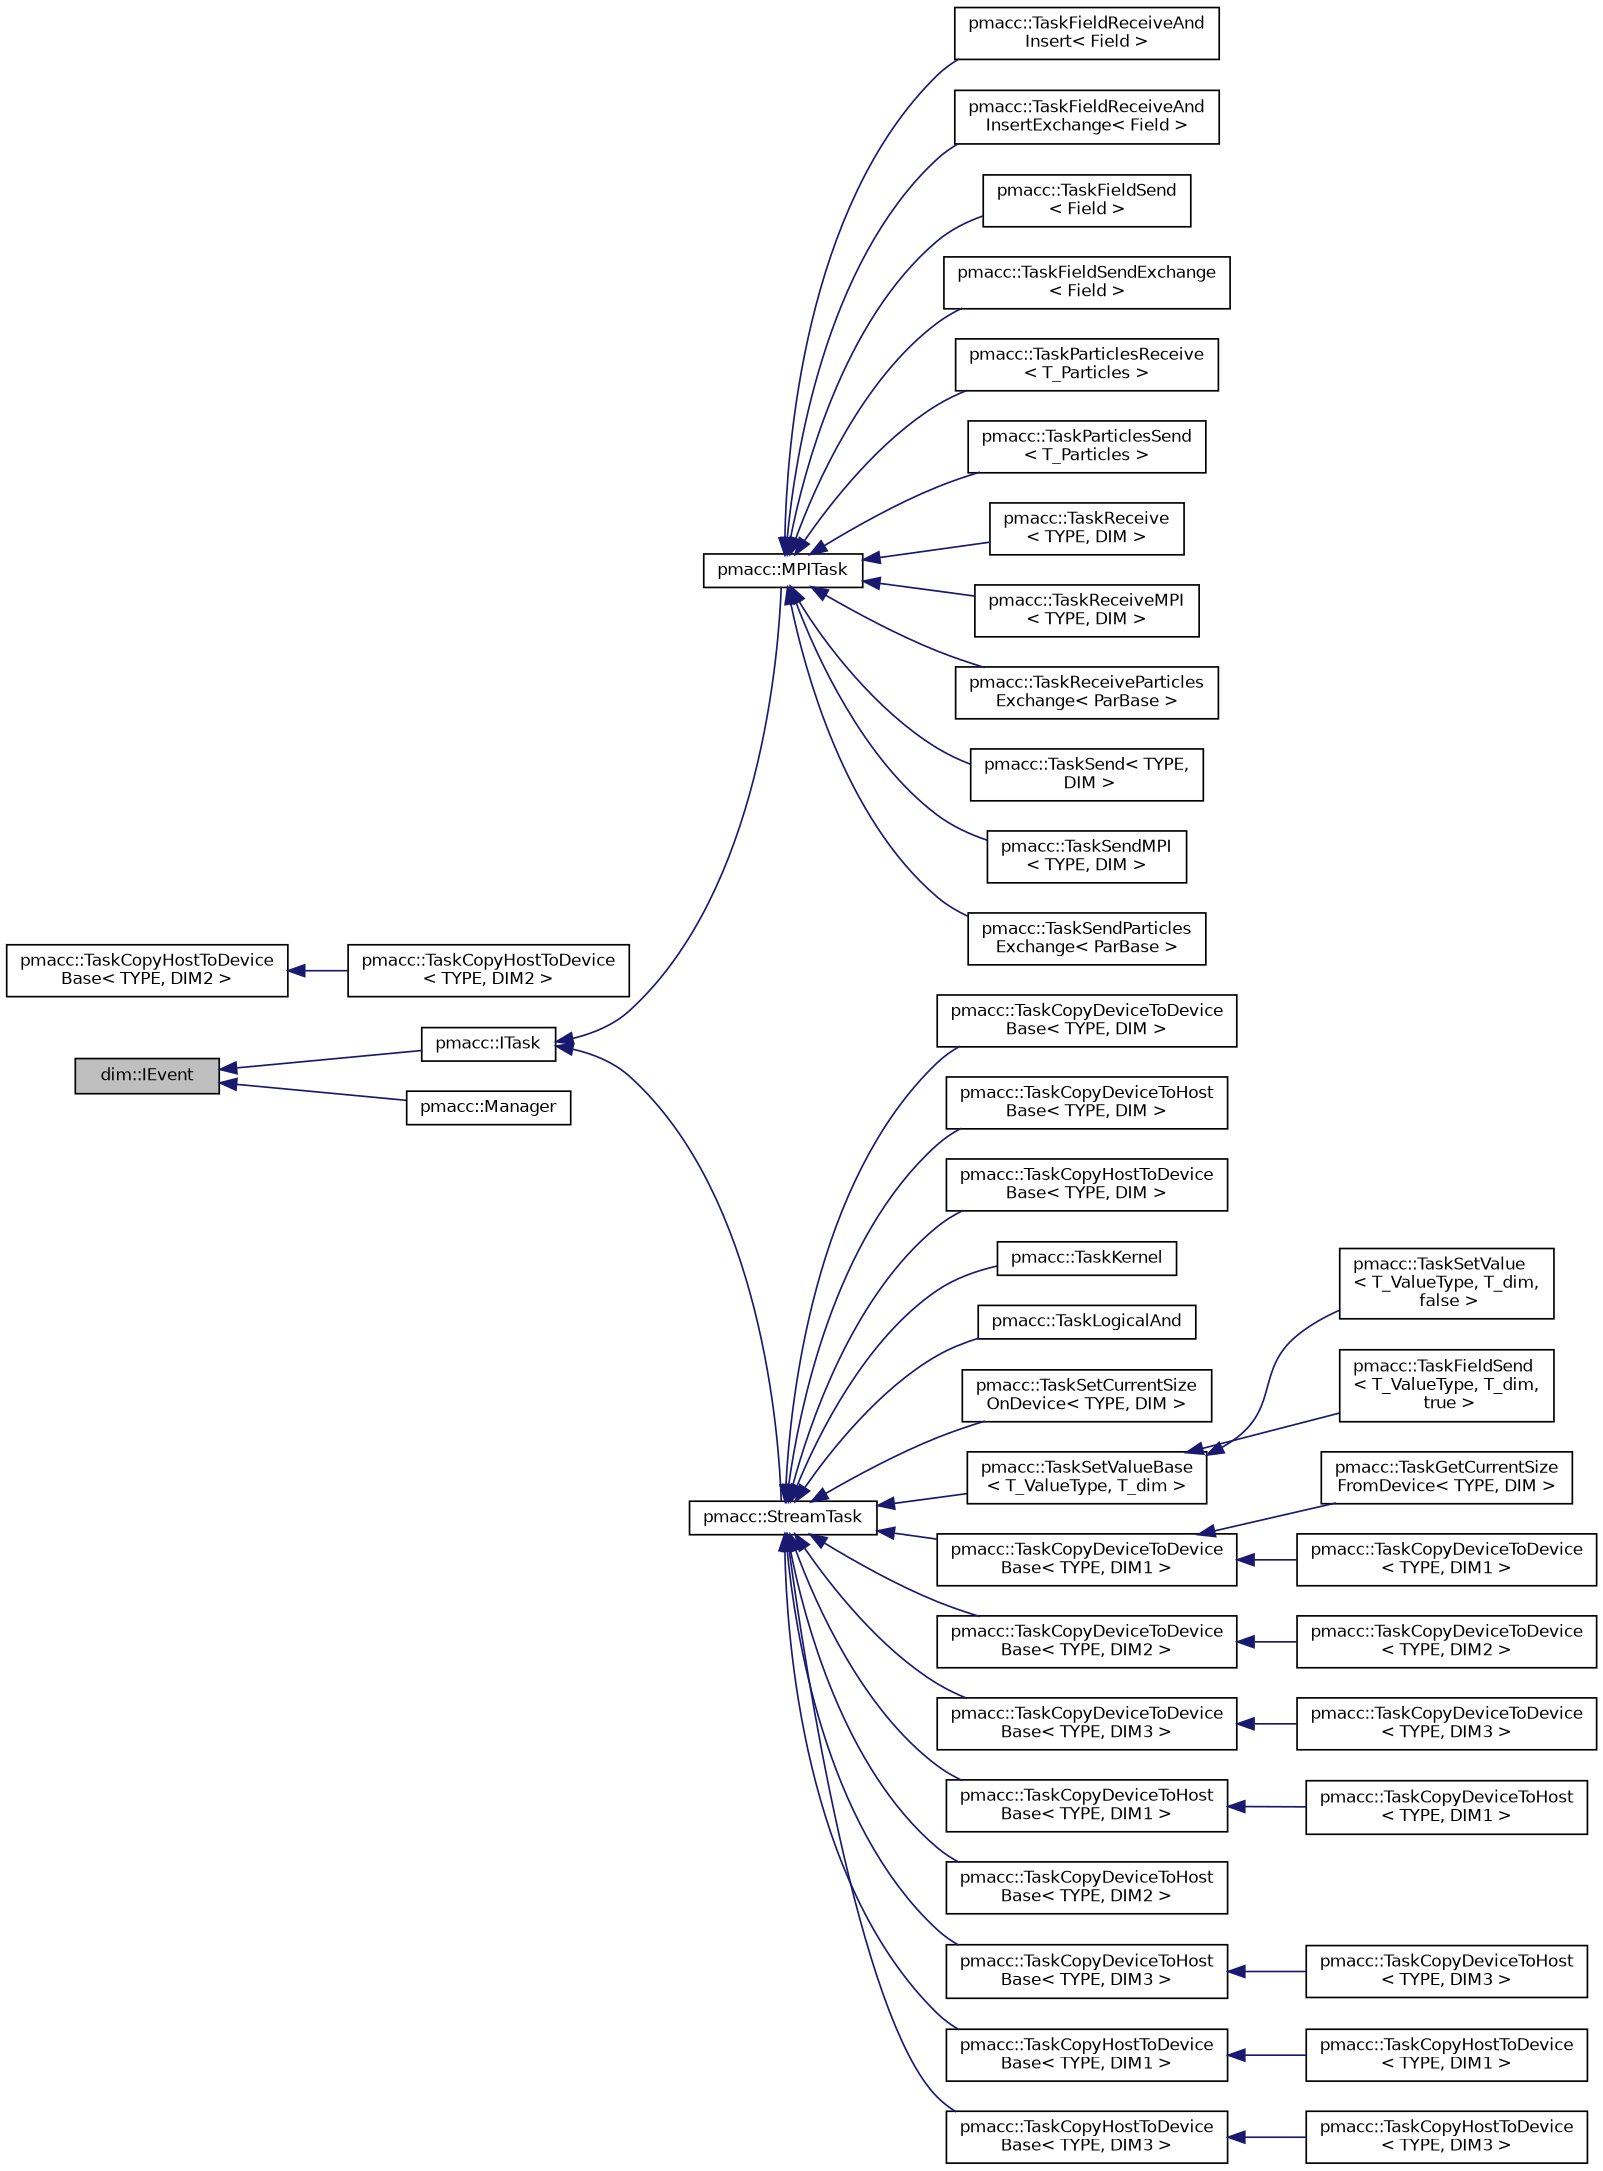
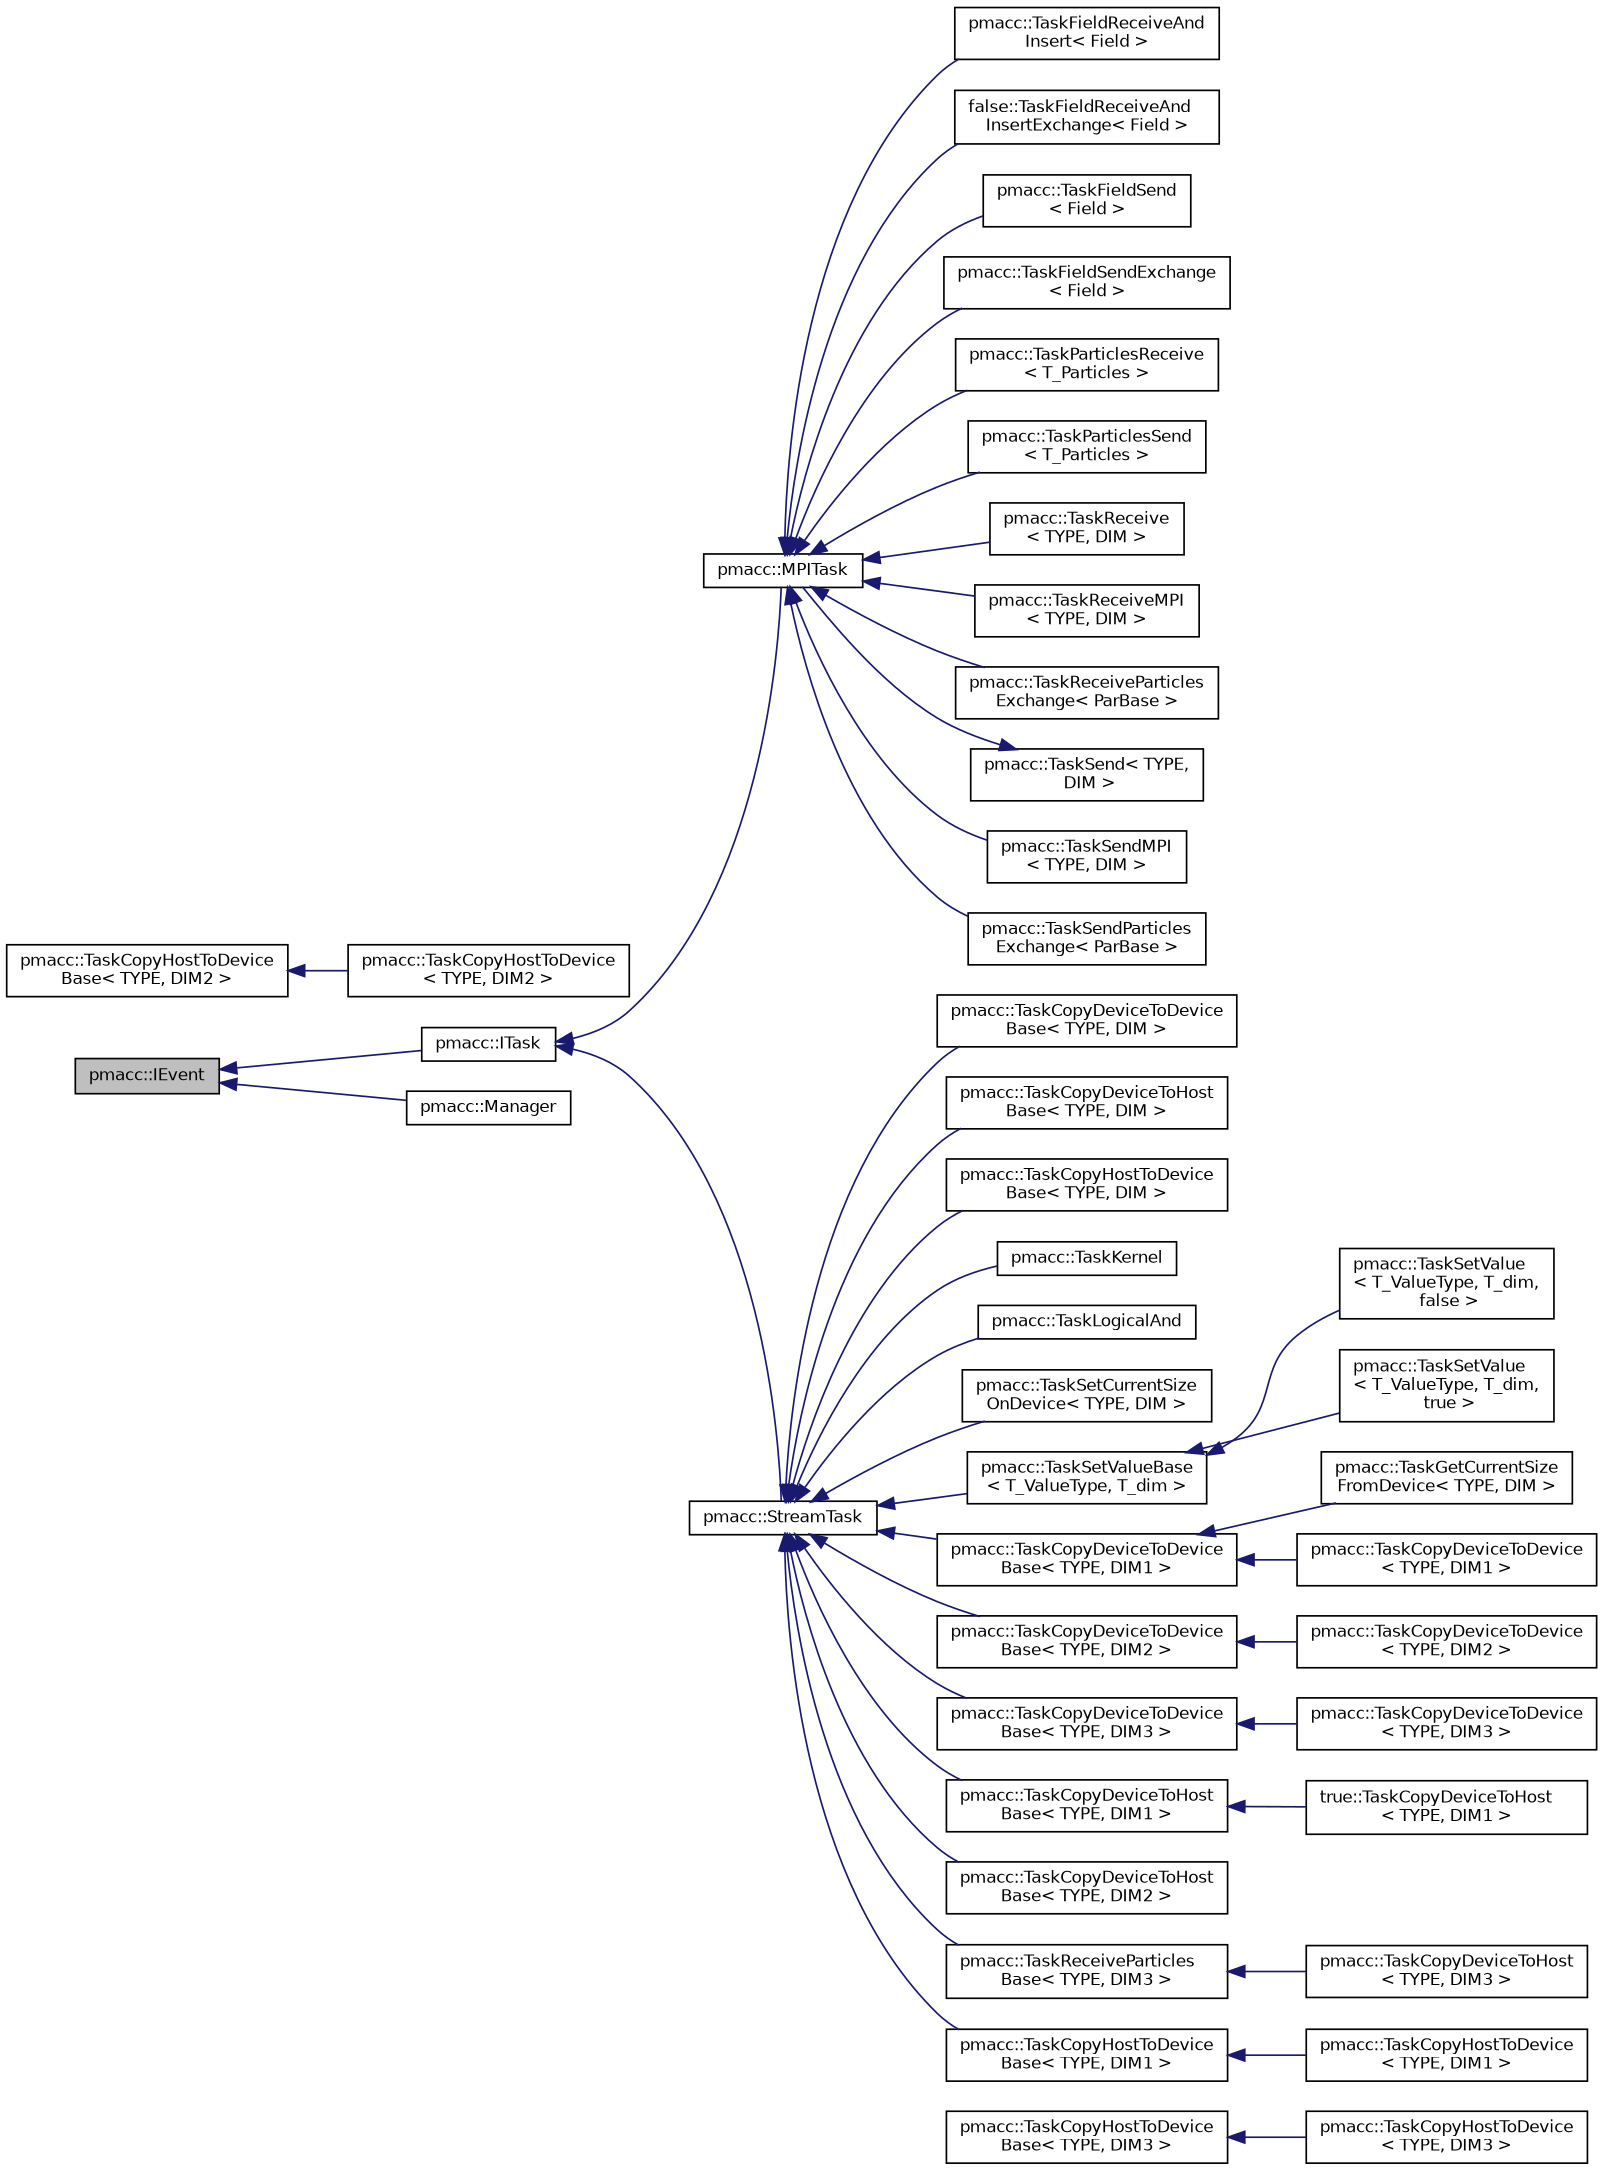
node "pmacc::TaskFieldReceiveAnd InsertExchange< Field >": label "pmacc::TaskFieldReceiveAnd InsertExchange< Field >" -> "false::TaskFieldReceiveAnd InsertExchange< Field >"
edge "pmacc::TaskSend< TYPE, DIM >" -> "pmacc::MPITask": reversed
node "dim::IEvent": label "dim::IEvent" -> "pmacc::IEvent"
node "pmacc::TaskFieldSend < T_ValueType, T_dim, true >": label "pmacc::TaskFieldSend < T_ValueType, T_dim, true >" -> "pmacc::TaskSetValue < T_ValueType, T_dim, true >"
edge "pmacc::TaskCopyHostToDevice Base< TYPE, DIM3 >" -> "pmacc::StreamTask": removed
node "pmacc::TaskCopyDeviceToHost < TYPE, DIM1 >": label "pmacc::TaskCopyDeviceToHost < TYPE, DIM1 >" -> "true::TaskCopyDeviceToHost < TYPE, DIM1 >"
node "pmacc::TaskCopyDeviceToHost Base< TYPE, DIM3 >": label "pmacc::TaskCopyDeviceToHost Base< TYPE, DIM3 >" -> "pmacc::TaskReceiveParticles Base< TYPE, DIM3 >"
